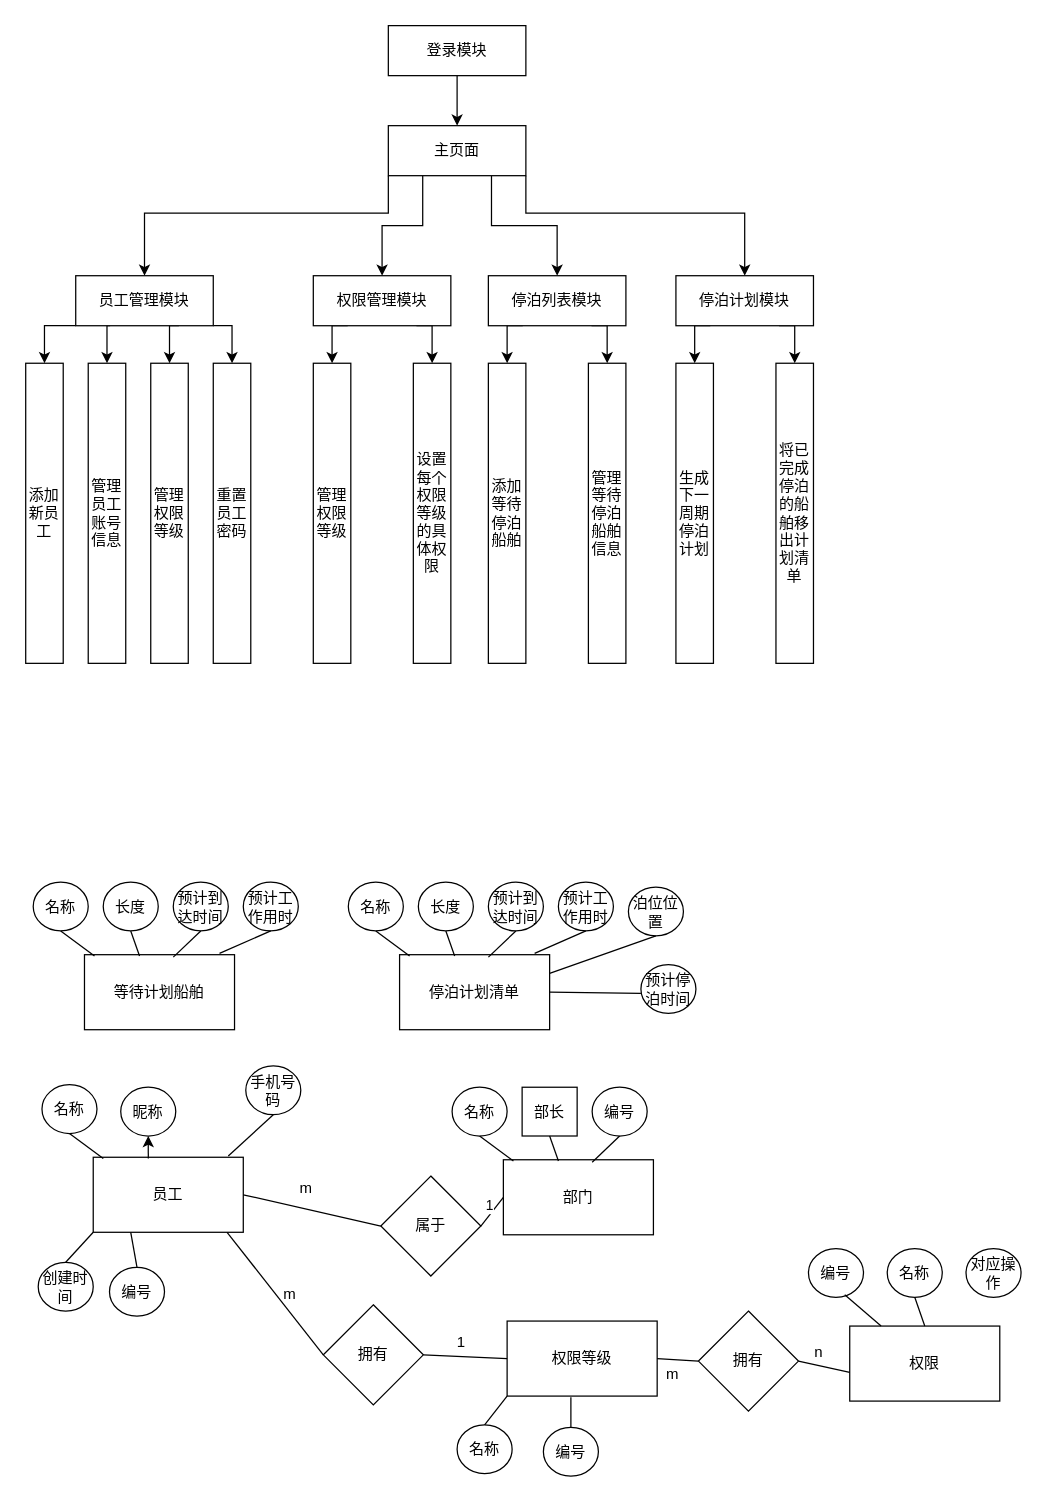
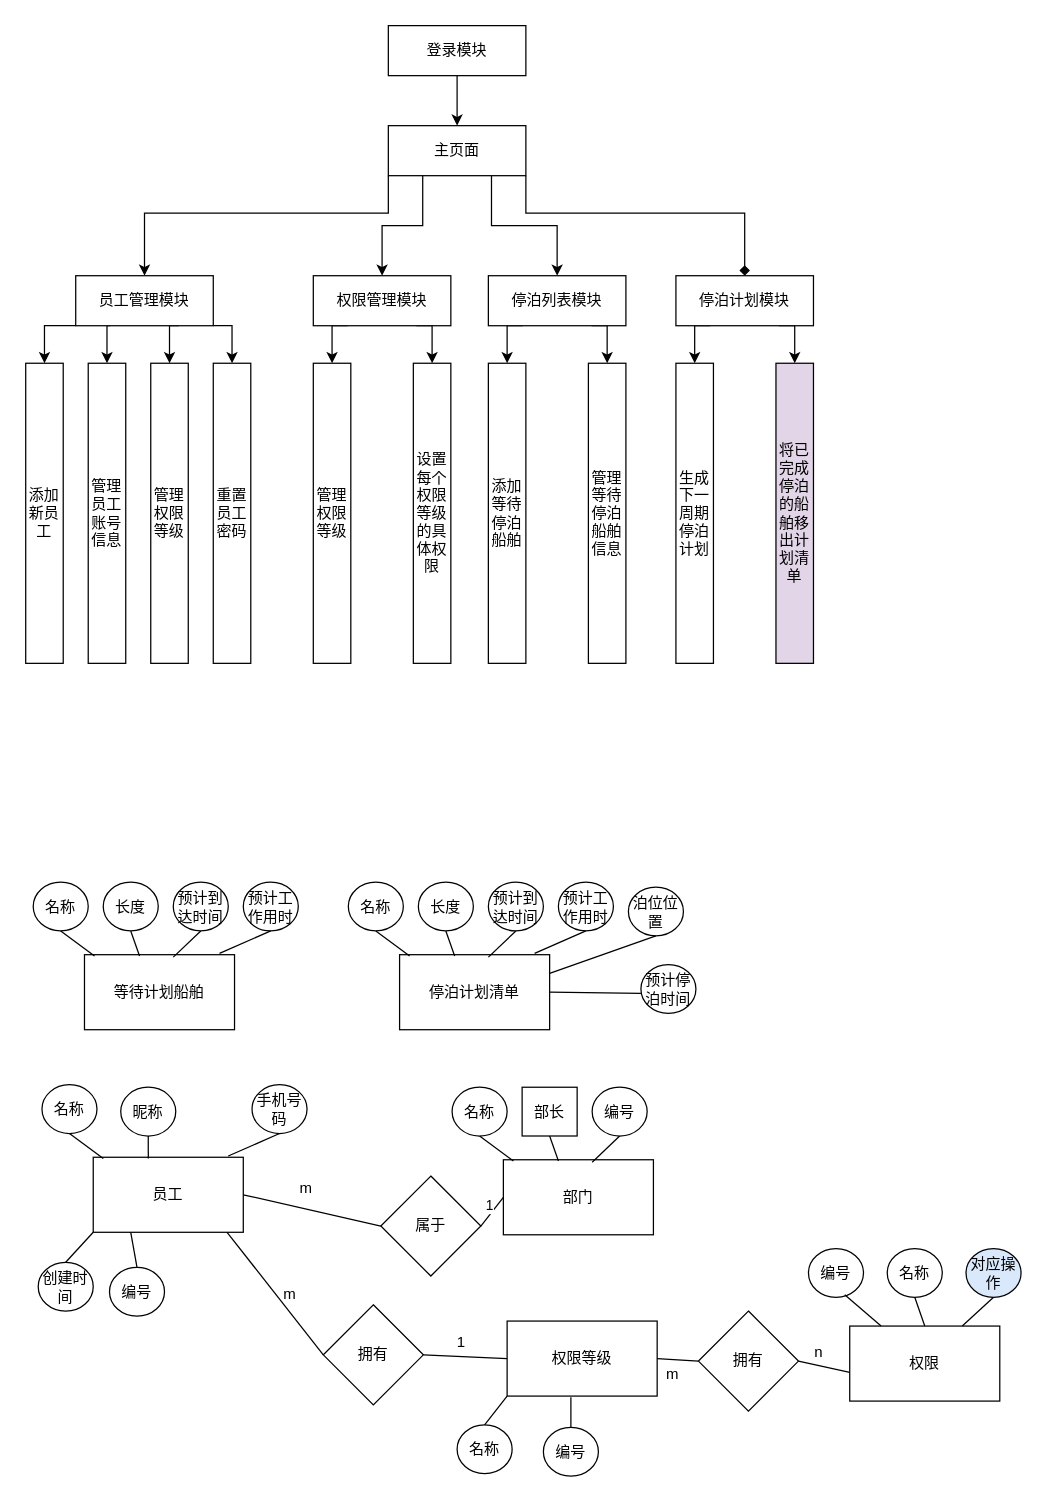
edge "主页面" -> "停泊计划模块": arrowhead classic -> diamond
node "将已完成停泊的船舶移出计划清单": fillcolor #ffffff -> #e1d5e7
node "手机号码": moved (273, 1090) -> (279, 1109)
edge "员工" -> "昵称": arrowhead classic -> none
node "对应操作": fillcolor #ffffff -> #dae8fc
edge "对应操作" -- "权限": added
